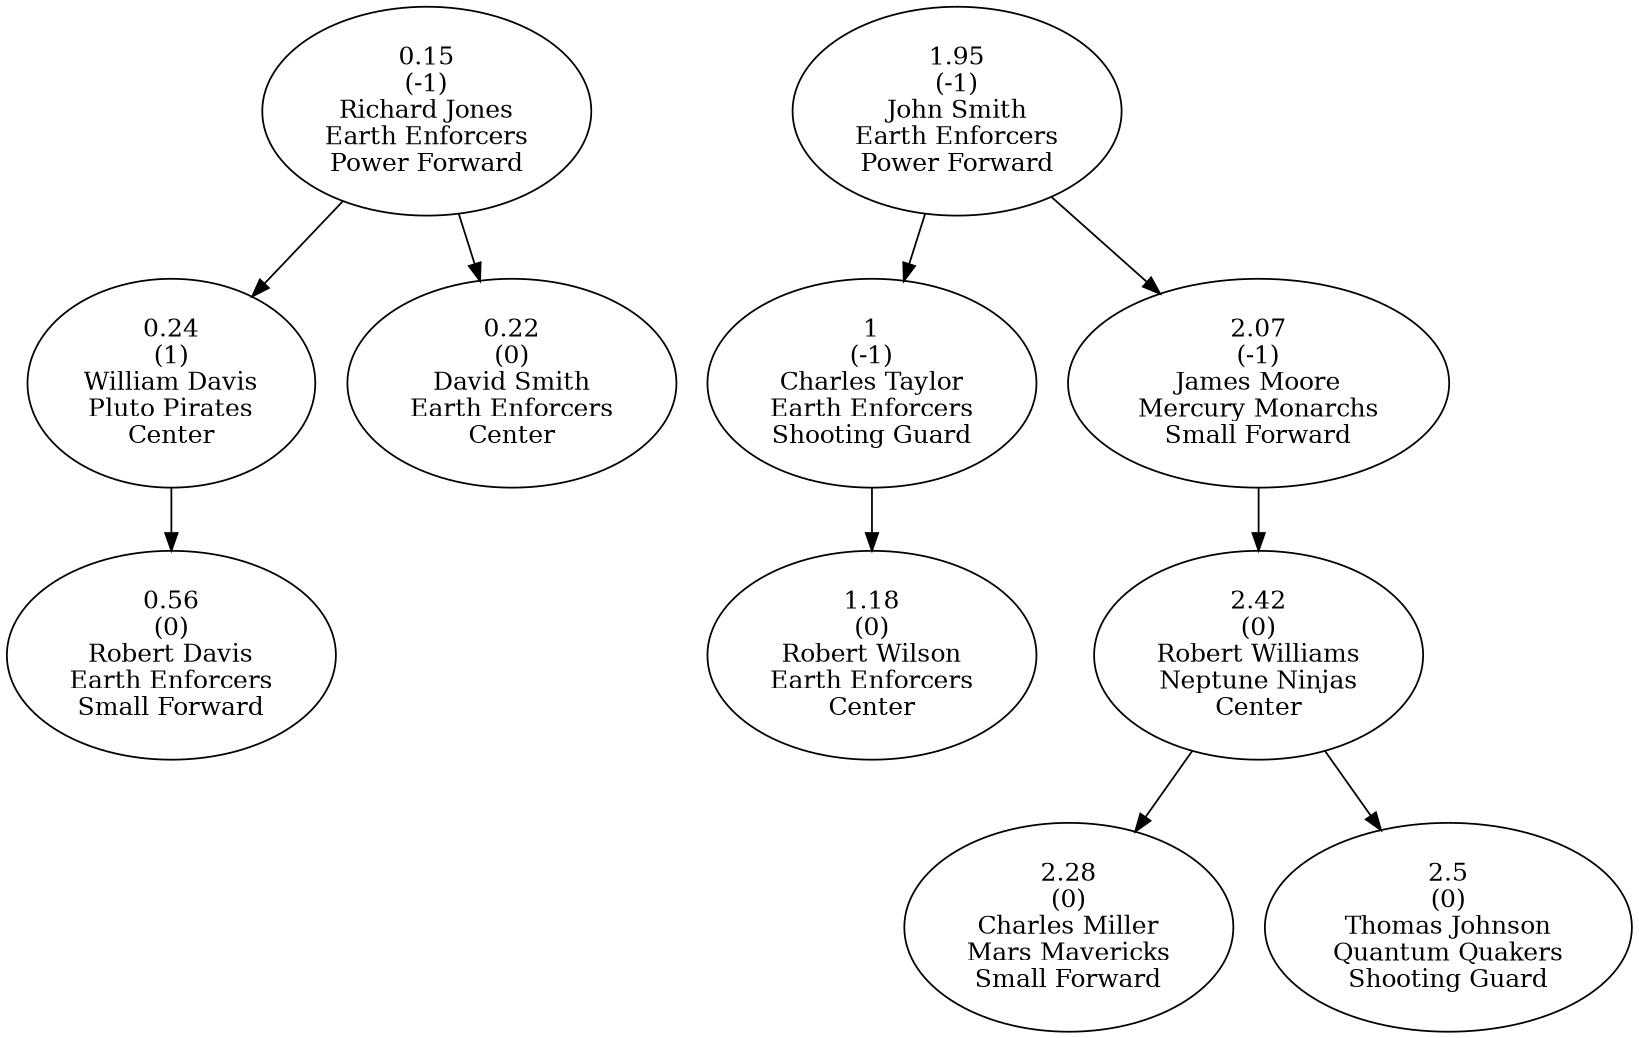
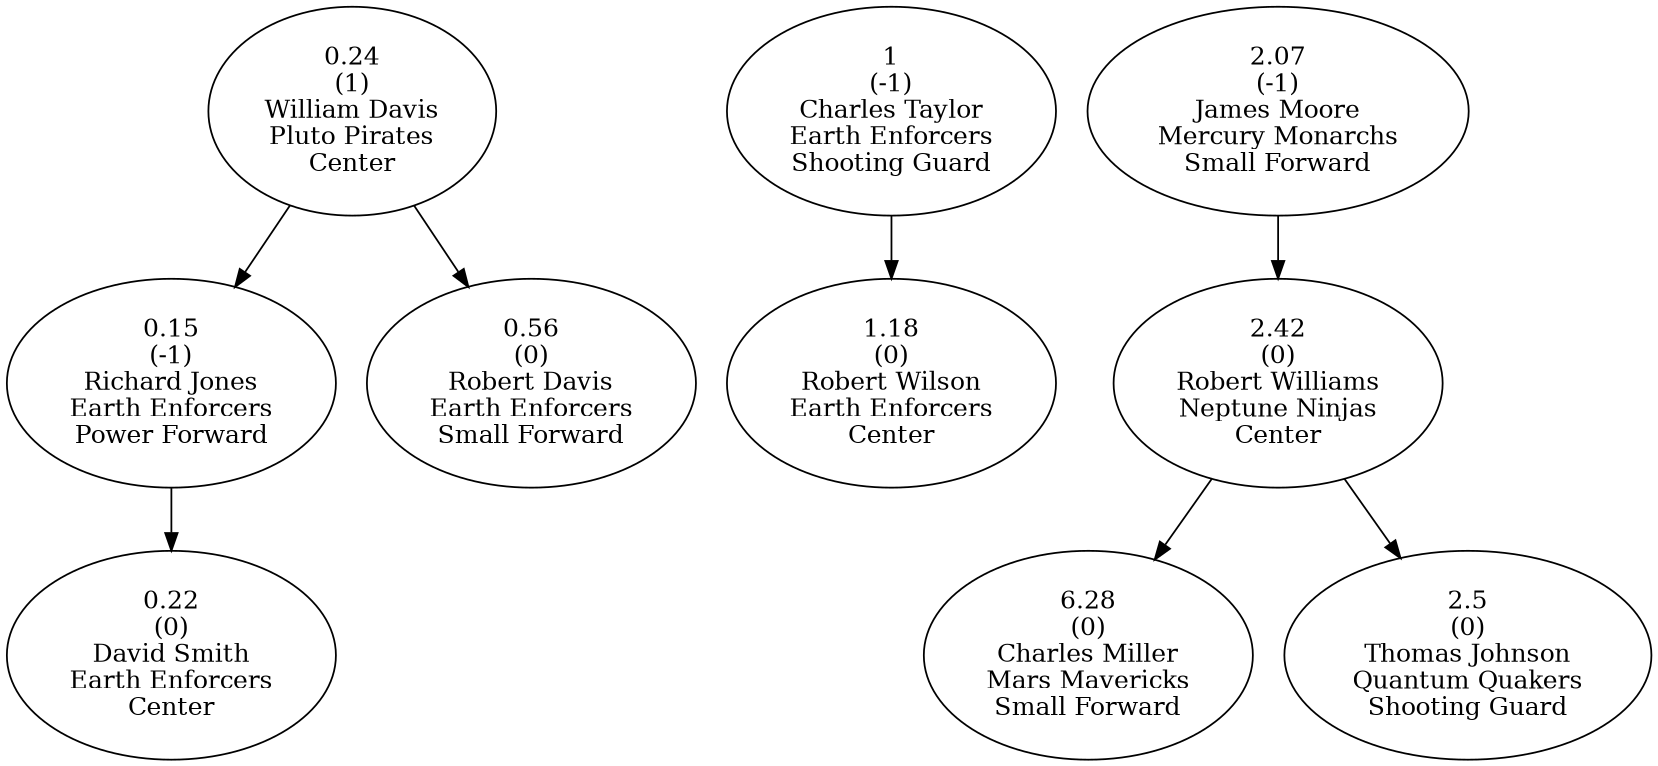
node "1.95 (-1) John Smith Earth Enforcers Power Forward": removed
edge "0.15 (-1) Richard Jones Earth Enforcers Power Forward" -> "0.24 (1) William Davis Pluto Pirates Center": reversed
node "2.28 (0) Charles Miller Mars Mavericks Small Forward": label "2.28 (0) Charles Miller Mars Mavericks Small Forward" -> "6.28 (0) Charles Miller Mars Mavericks Small Forward"
